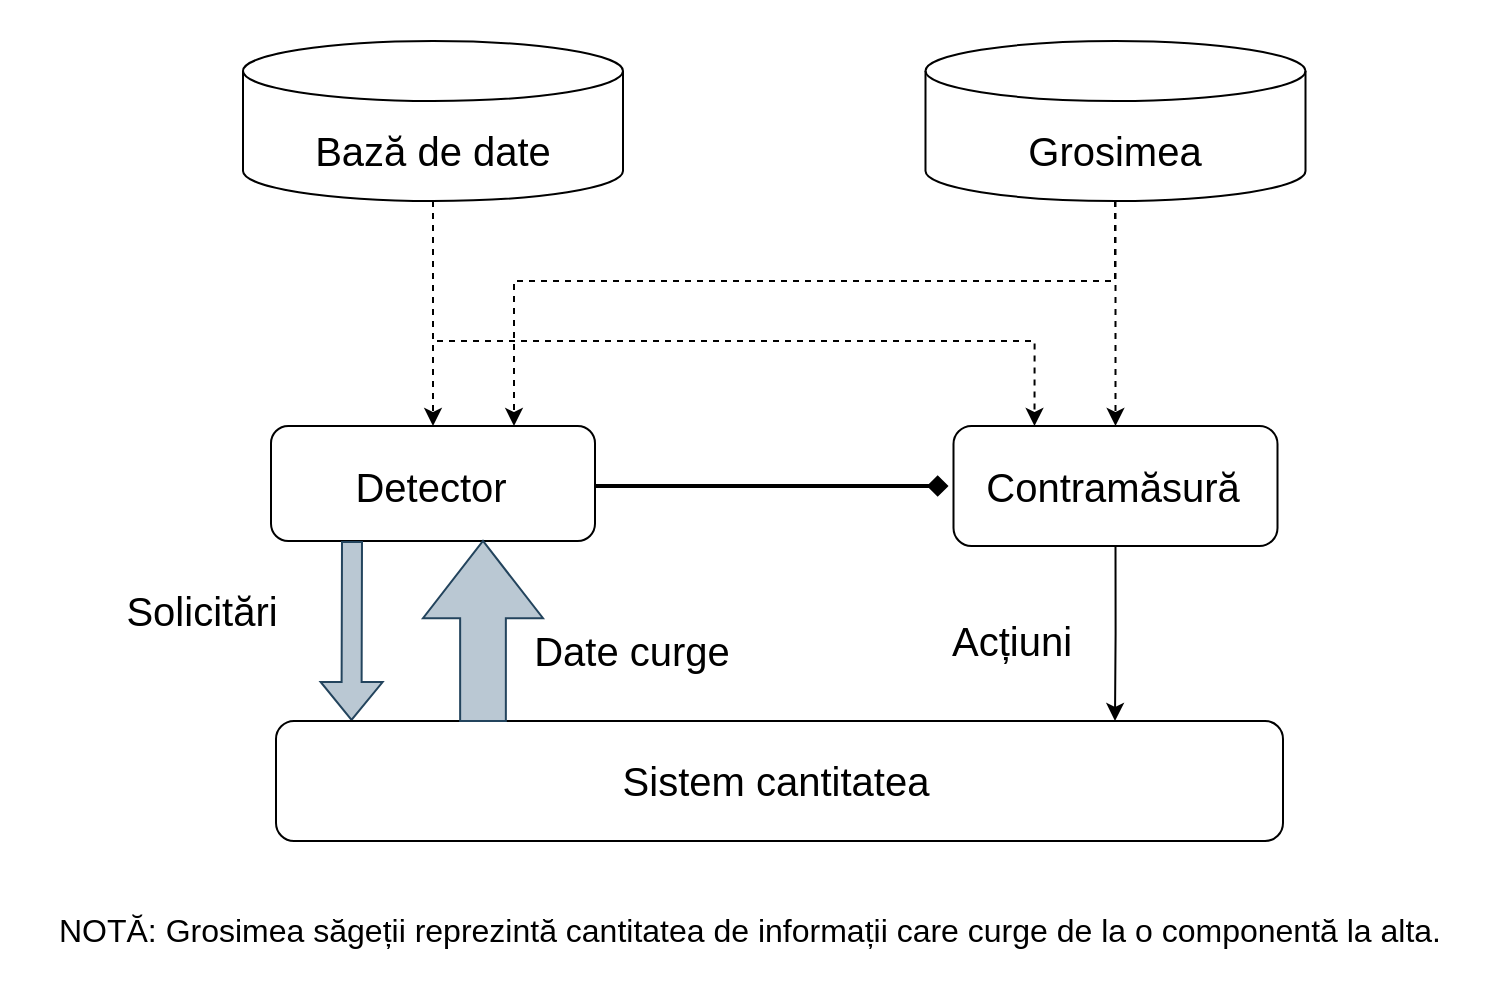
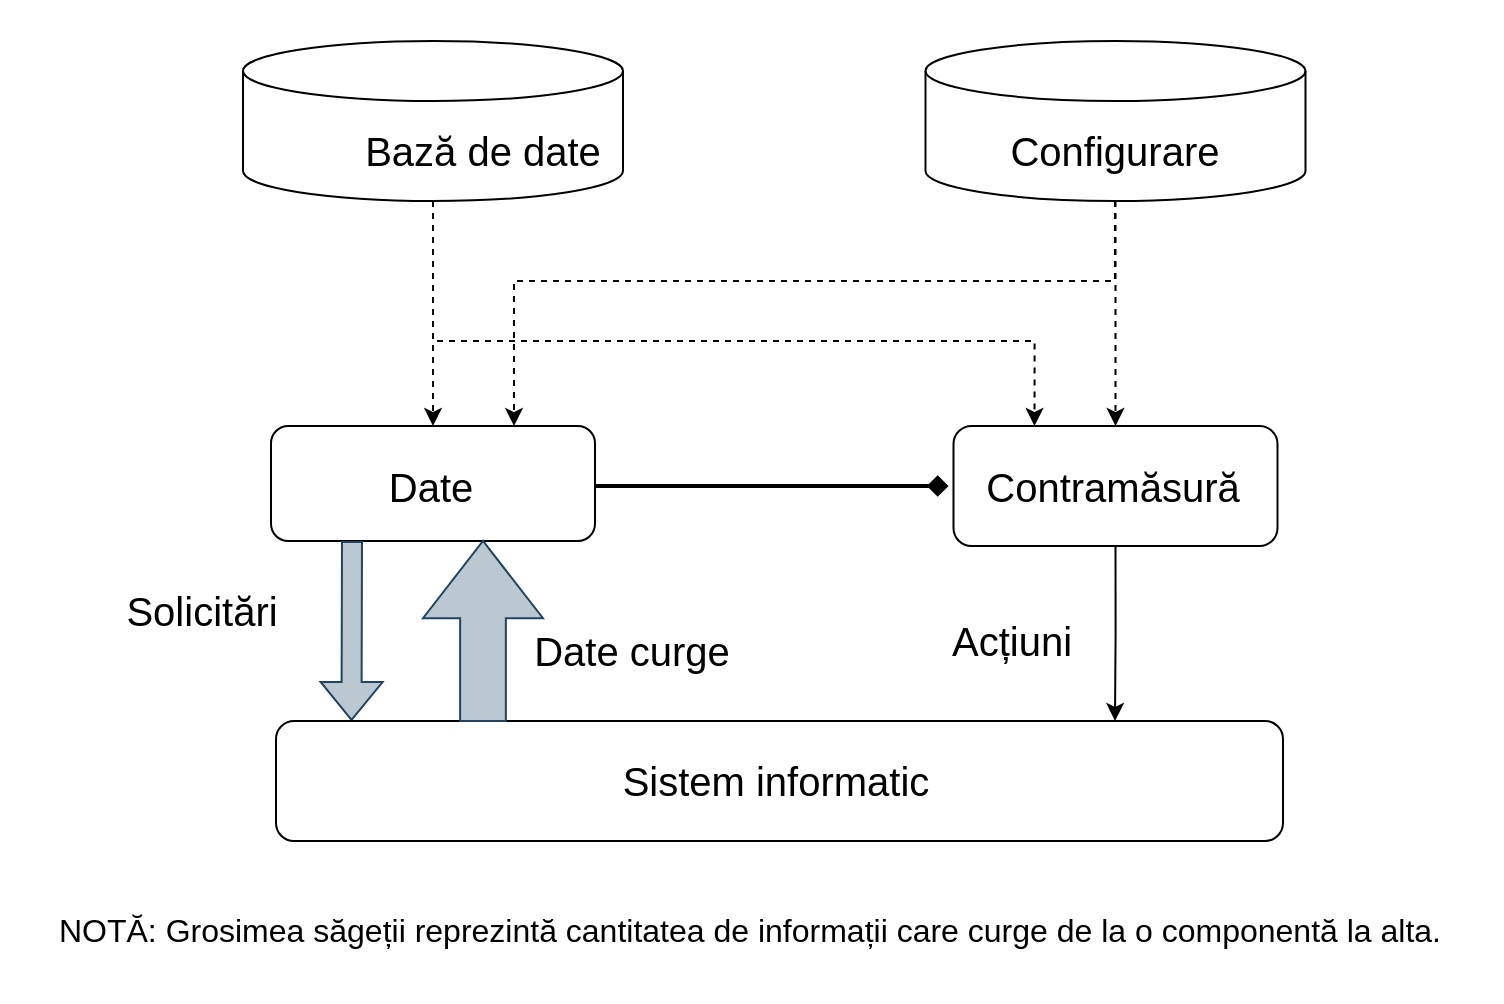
node "Bază de date": moved (433, 151) -> (483, 151)
node "Grosimea": label "Grosimea" -> "Configurare"
node "Detector": label "Detector" -> "Date"
node "Sistem cantitatea": label "Sistem cantitatea" -> "Sistem informatic"
